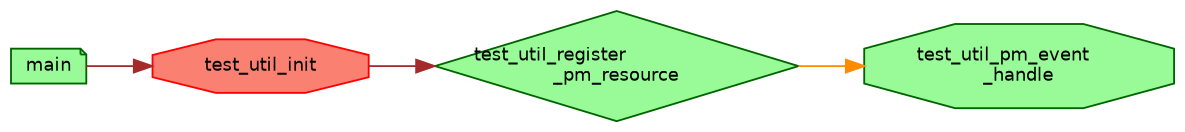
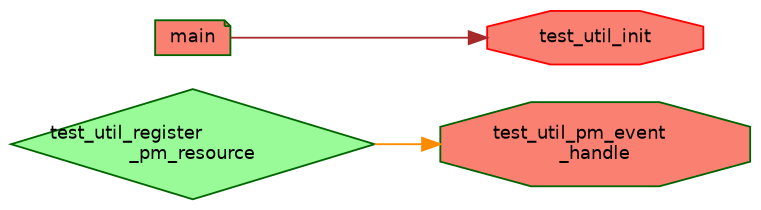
node "main": fillcolor palegreen -> salmon
edge "test_util_init" -> "test_util_register _pm_resource": removed
node "test_util_pm_event _handle": fillcolor palegreen -> salmon
